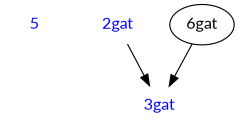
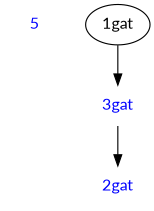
node "6gat": label "6gat" -> "1gat"
edge "2gat" -> "3gat": reversed
